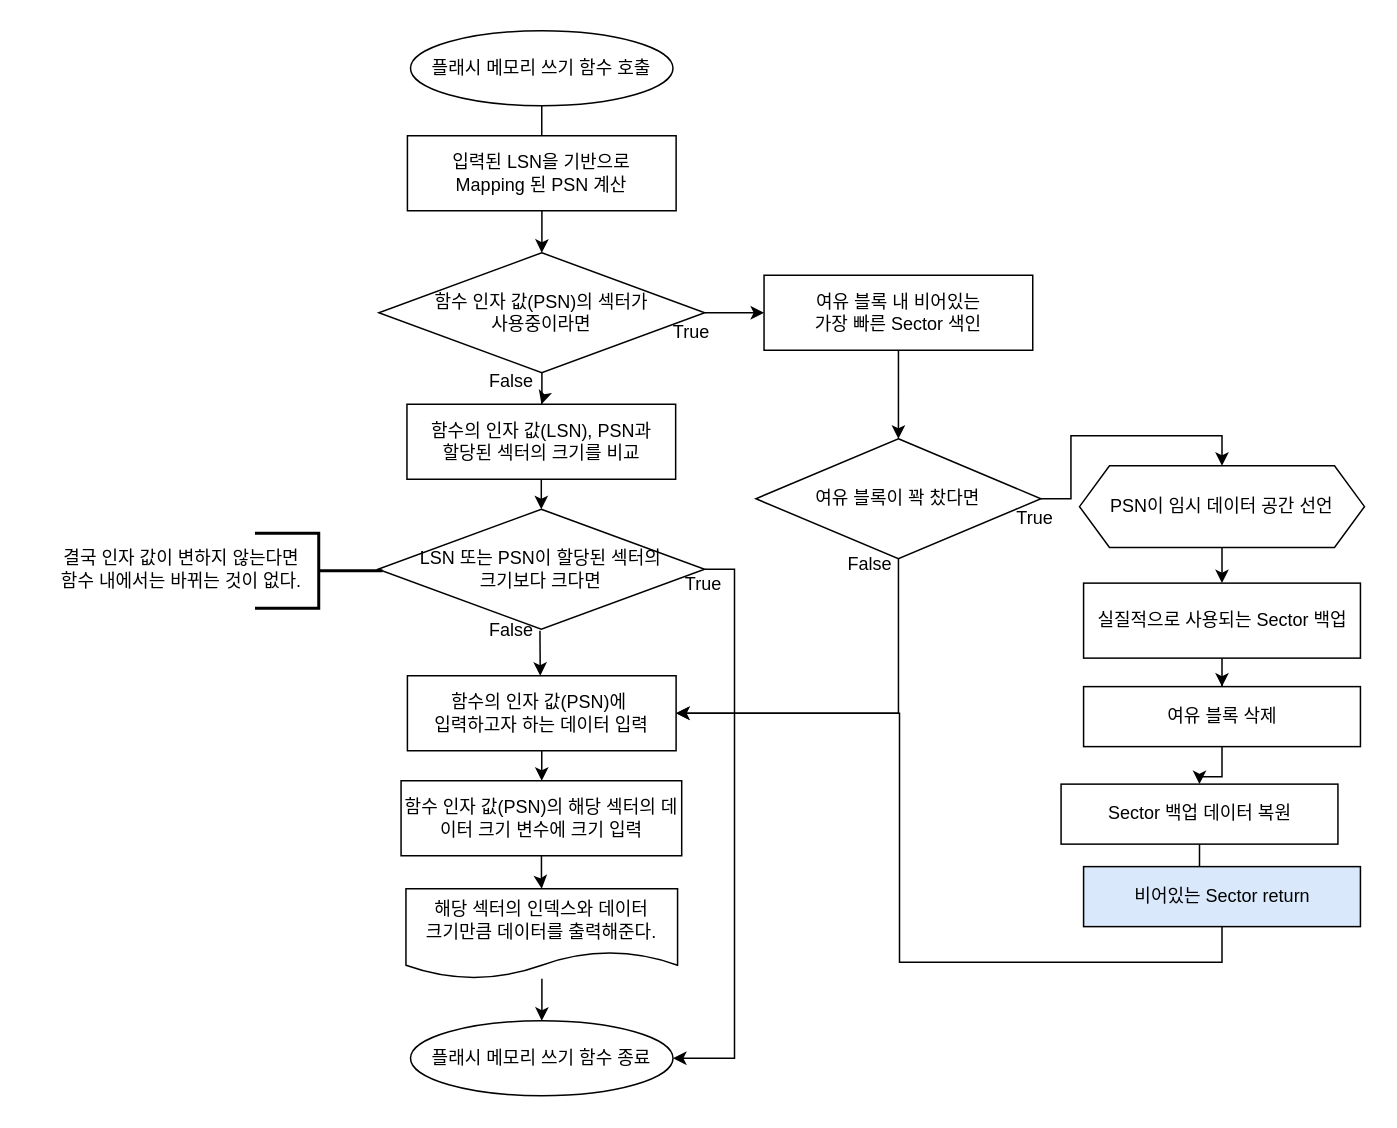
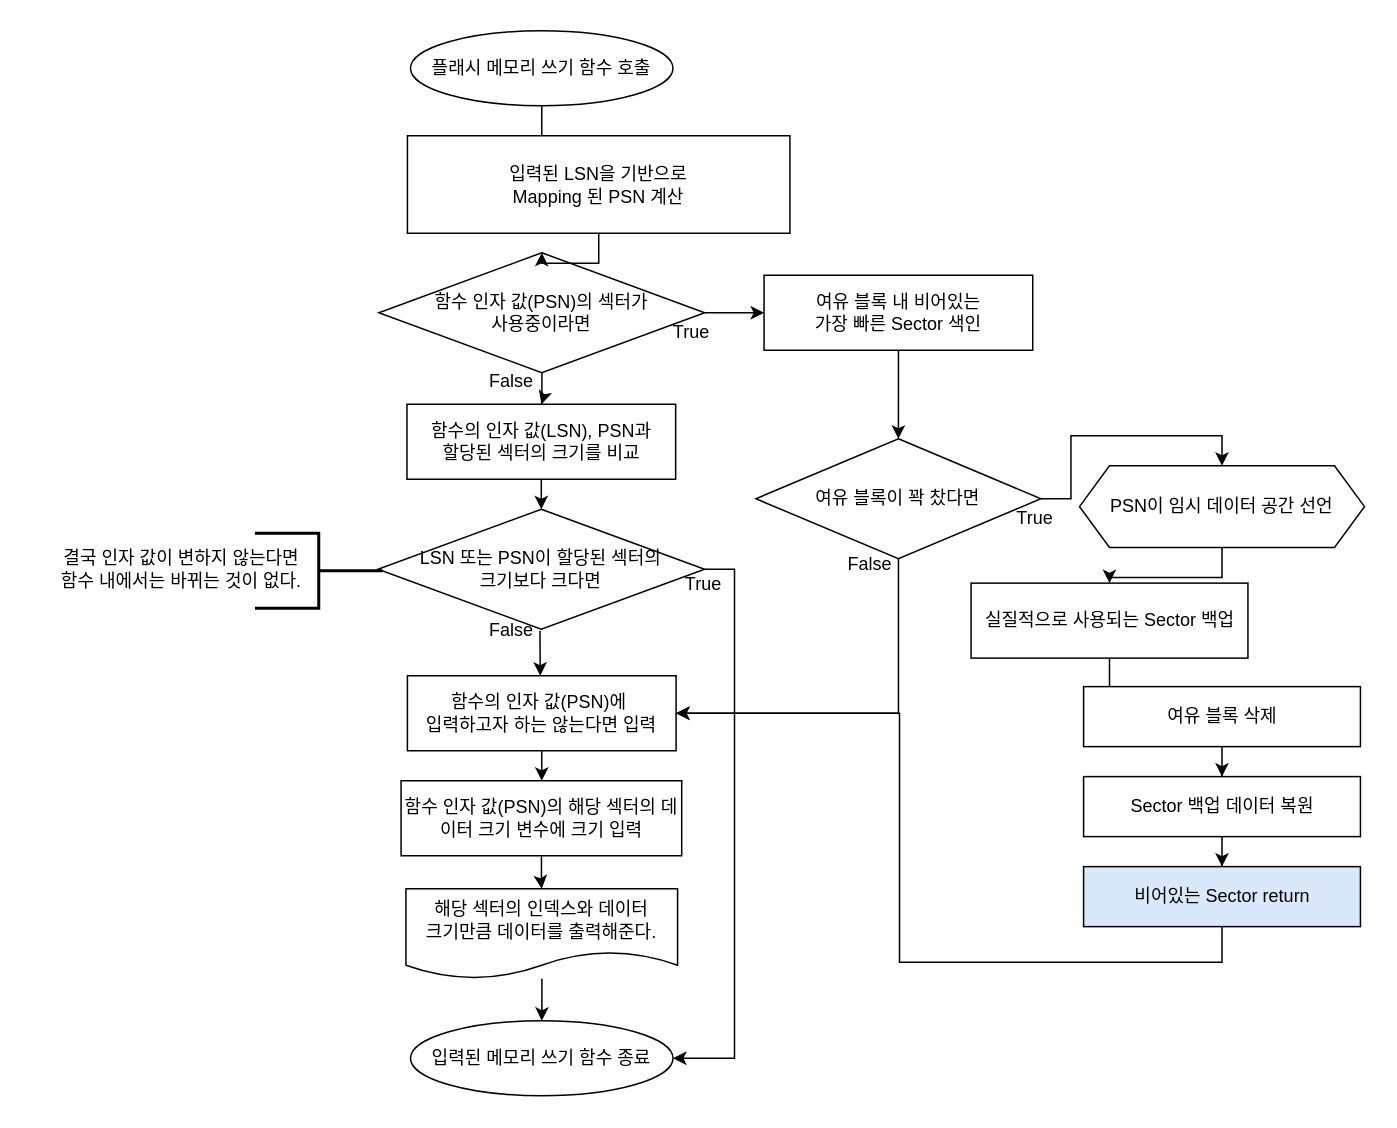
node "입력된 LSN을 기반으로 Mapping 된 PSN 계산": size 269x75 -> 383x98
node "실질적으로 사용되는 Sector 백업": moved (1222, 621) -> (1109, 621)
node "함수의 인자 값(PSN)에 입력하고자 하는 데이터 입력": label "함수의 인자 값(PSN)에 입력하고자 하는 데이터 입력" -> "함수의 인자 값(PSN)에 입력하고자 하는 않는다면 입력"
node "Sector 백업 데이터 복원": moved (1199, 814) -> (1222, 807)
node "플래시 메모리 쓰기 함수 종료": label "플래시 메모리 쓰기 함수 종료" -> "입력된 메모리 쓰기 함수 종료"
